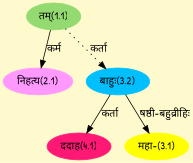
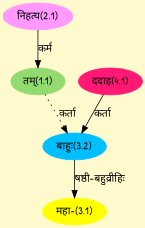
edge "तम्(1.1)" -> "निहत्य(2.1)": reversed
edge "बाहुः(3.2)" -> "ददाह(4.1)": reversed
